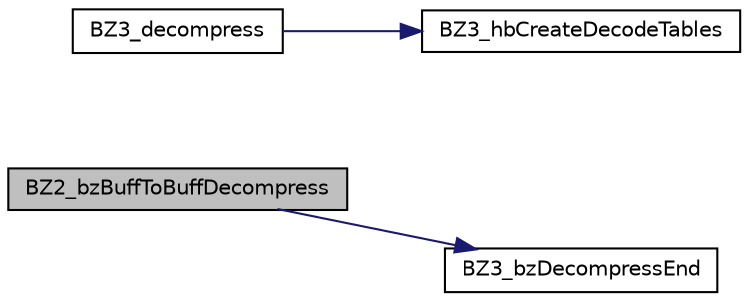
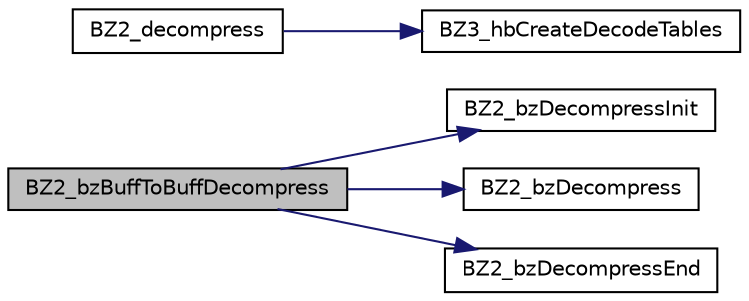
node "BZ3_decompress": label "BZ3_decompress" -> "BZ2_decompress"
node "BZ2_bzDecompressInit": added
node "BZ2_bzDecompress": added
node "BZ3_bzDecompressEnd": label "BZ3_bzDecompressEnd" -> "BZ2_bzDecompressEnd"
